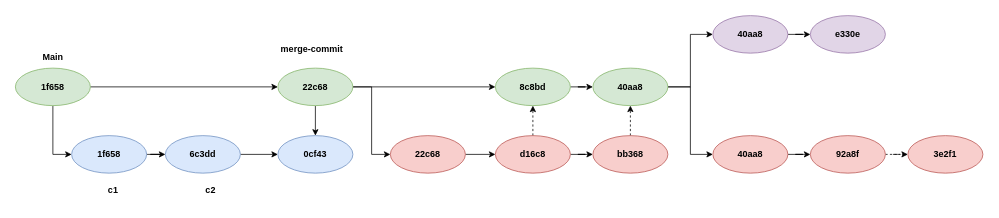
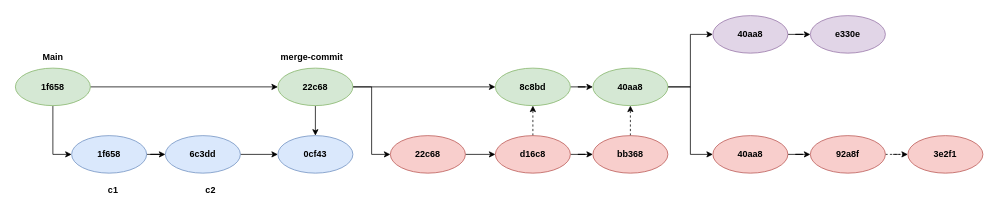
node "merge-commit": moved (312, 49) -> (312, 57)
